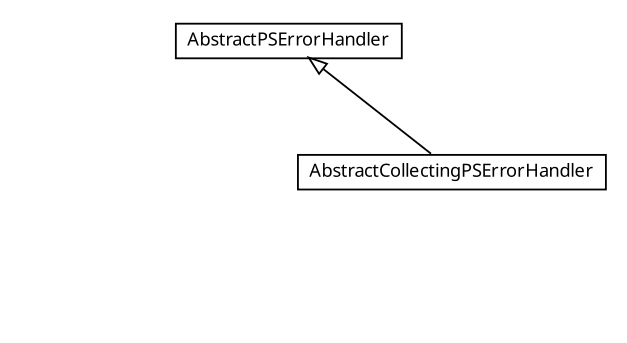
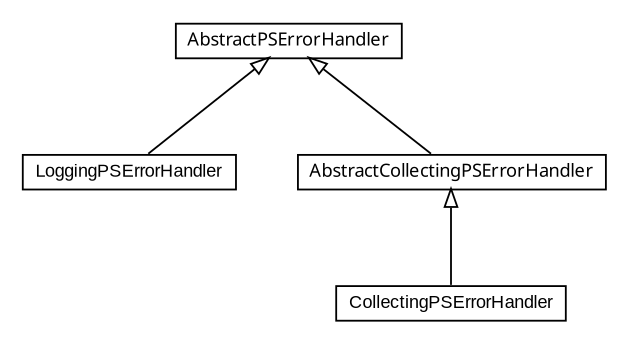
node "LoggingPSErrorHandler": added
node "CollectingPSErrorHandler": added
